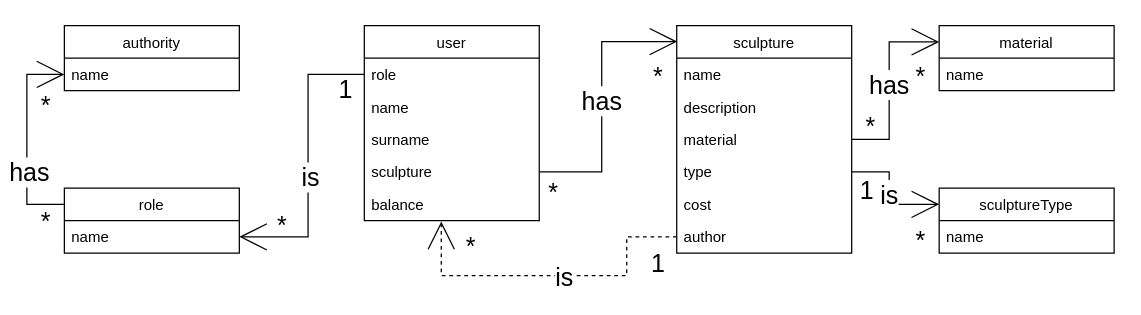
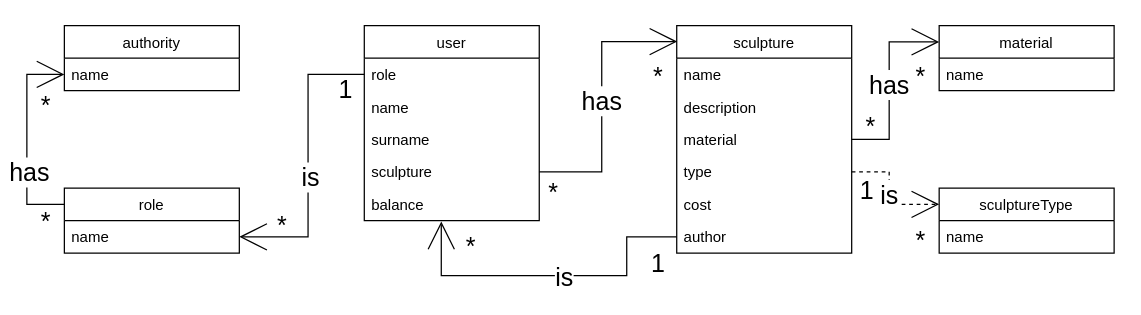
edge "type" -> "sculptureType": style solid -> dashed
edge "author" -> "balance": style dashed -> solid
